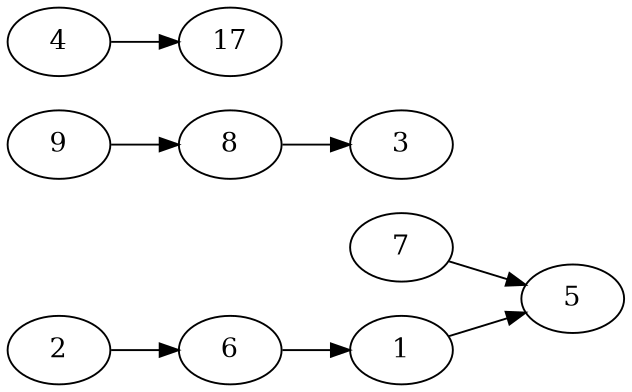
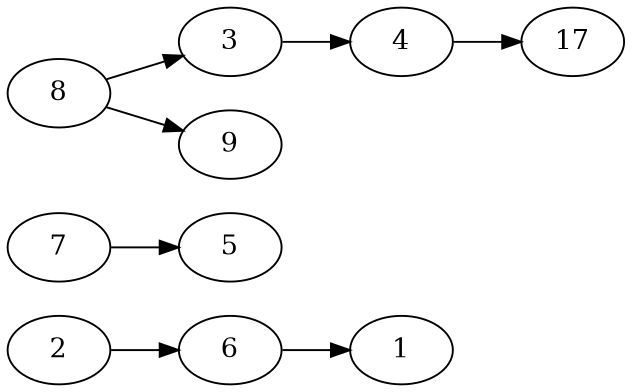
edge "3" -> "4": added
edge "9" -> "8": reversed
edge "1" -> "5": removed
